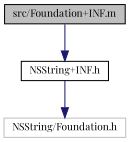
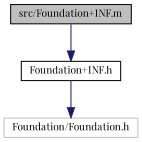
node "NSString+INF.h": label "NSString+INF.h" -> "Foundation+INF.h"
node "NSString/Foundation.h": label "NSString/Foundation.h" -> "Foundation/Foundation.h"
